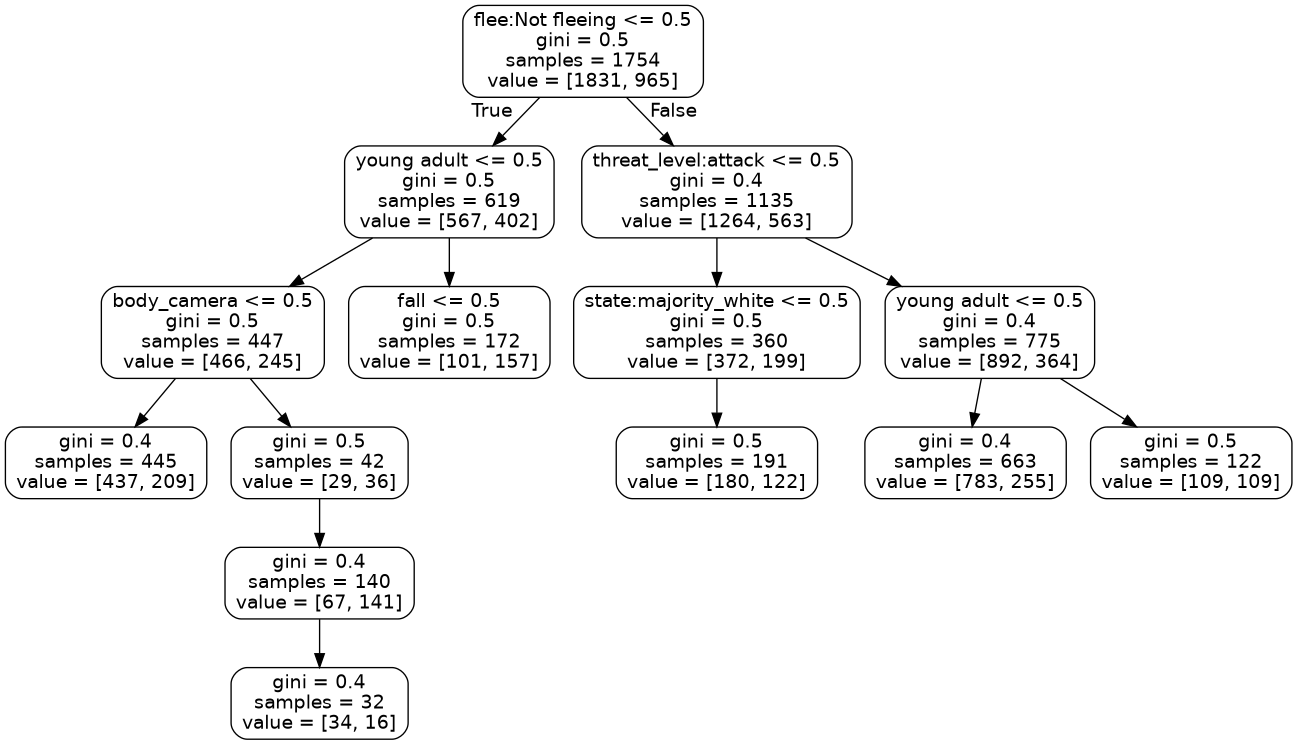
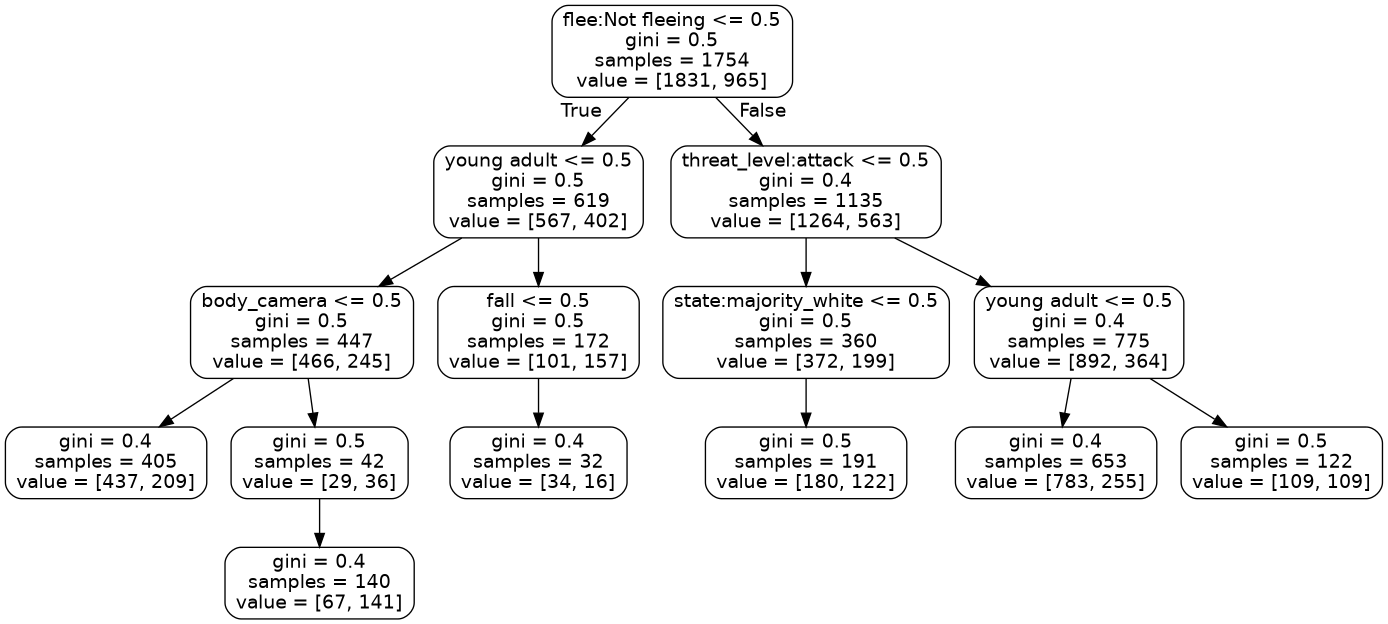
node "gini = 0.4 samples = 445 value = [437, 209]": label "gini = 0.4 samples = 445 value = [437, 209]" -> "gini = 0.4 samples = 405 value = [437, 209]"
node "gini = 0.4 samples = 663 value = [783, 255]": label "gini = 0.4 samples = 663 value = [783, 255]" -> "gini = 0.4 samples = 653 value = [783, 255]"
edge "gini = 0.4 samples = 140 value = [67, 141]" -> "gini = 0.4 samples = 32 value = [34, 16]": now "fall <= 0.5 gini = 0.5 samples = 172 value = [101, 157]" -> "gini = 0.4 samples = 32 value = [34, 16]"
